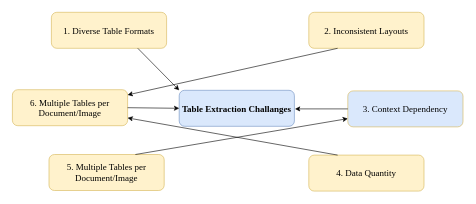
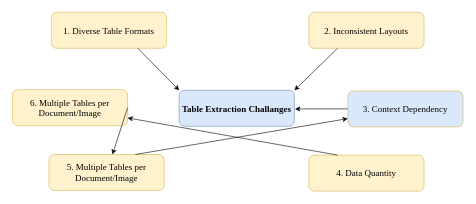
edge "2. Inconsistent Layouts" -> "6. Multiple Tables per Document/Image": now "2. Inconsistent Layouts" -> "Table Extraction Challanges"
edge "6. Multiple Tables per Document/Image" -> "Table Extraction Challanges": now "6. Multiple Tables per Document/Image" -> "5. Multiple Tables per Document/Image"
